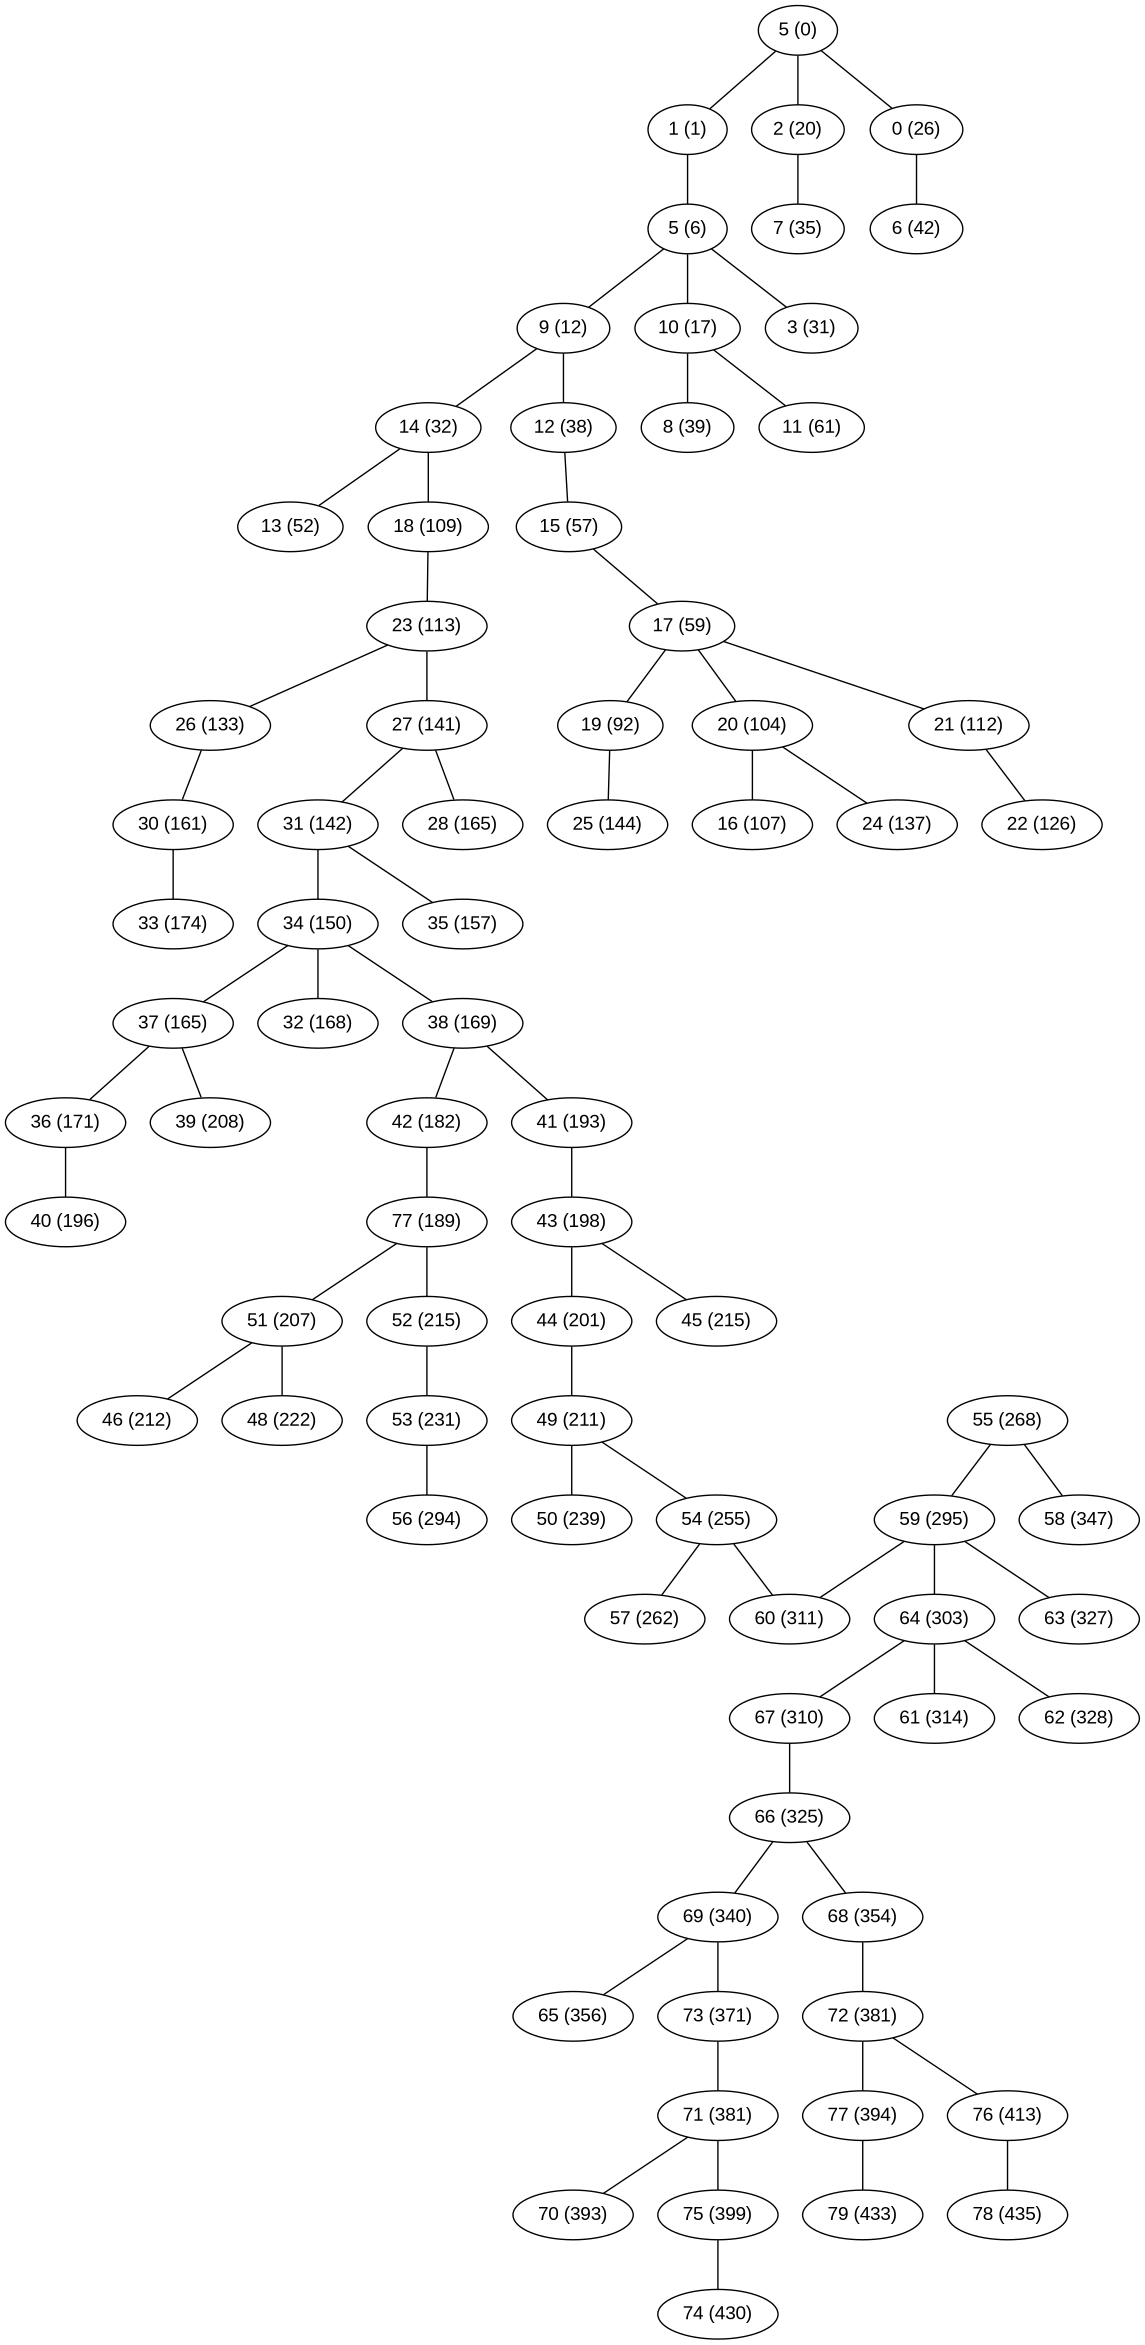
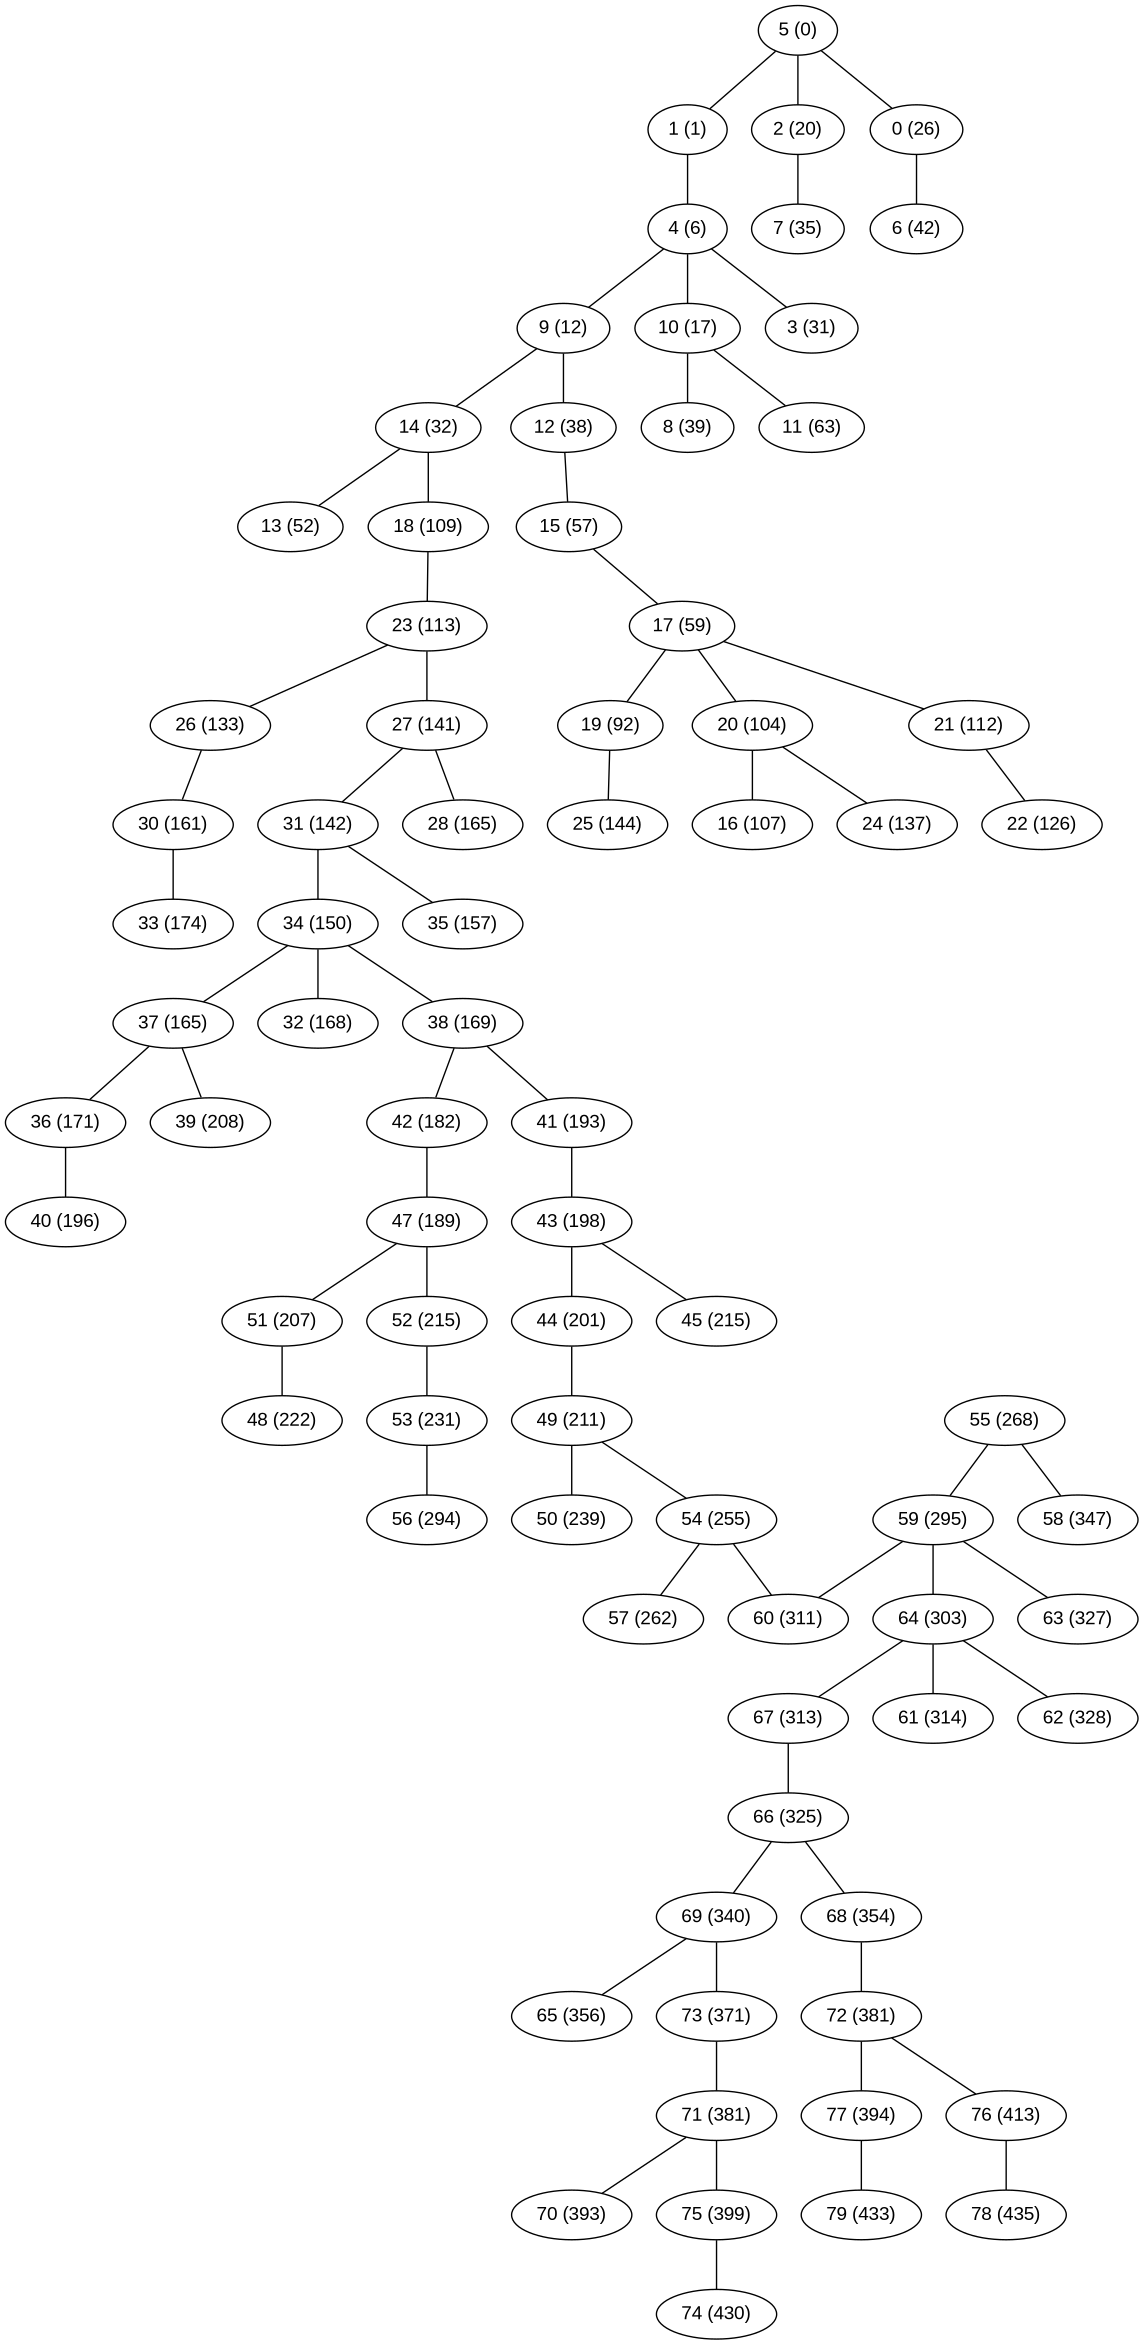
node "5 (6)": label "5 (6)" -> "4 (6)"
node "11 (61)": label "11 (61)" -> "11 (63)"
node "77 (189)": label "77 (189)" -> "47 (189)"
node "46 (212)": removed
node "67 (310)": label "67 (310)" -> "67 (313)"
